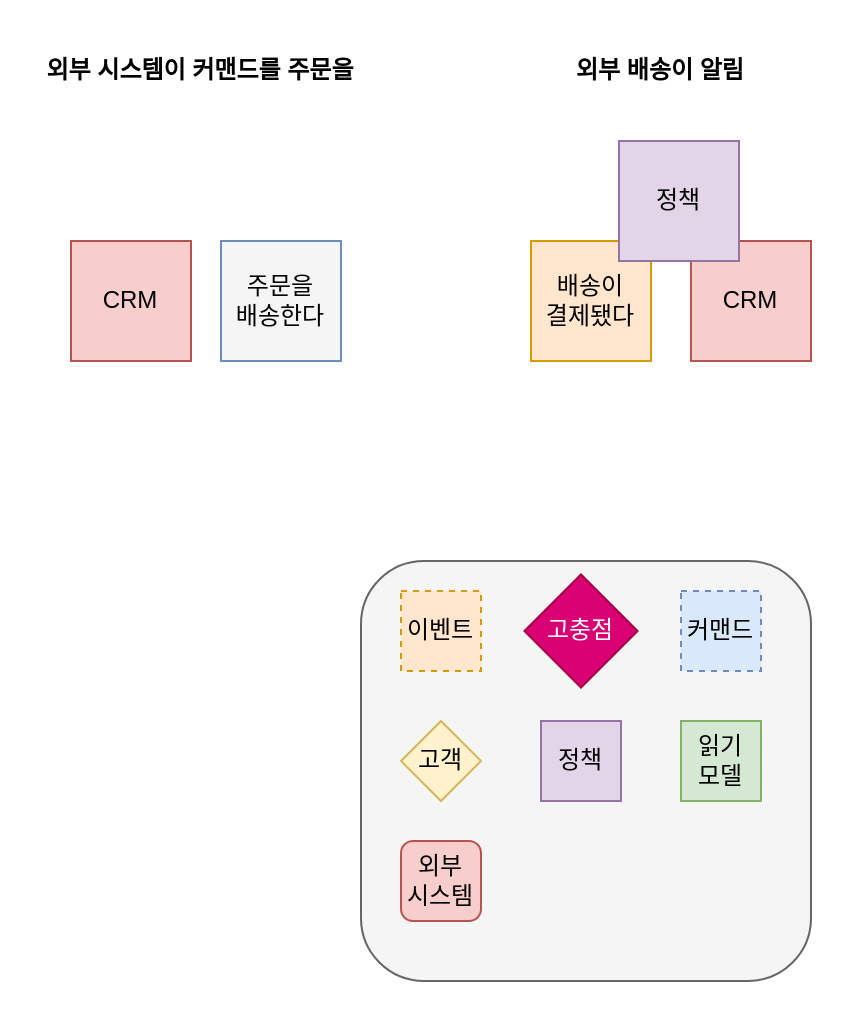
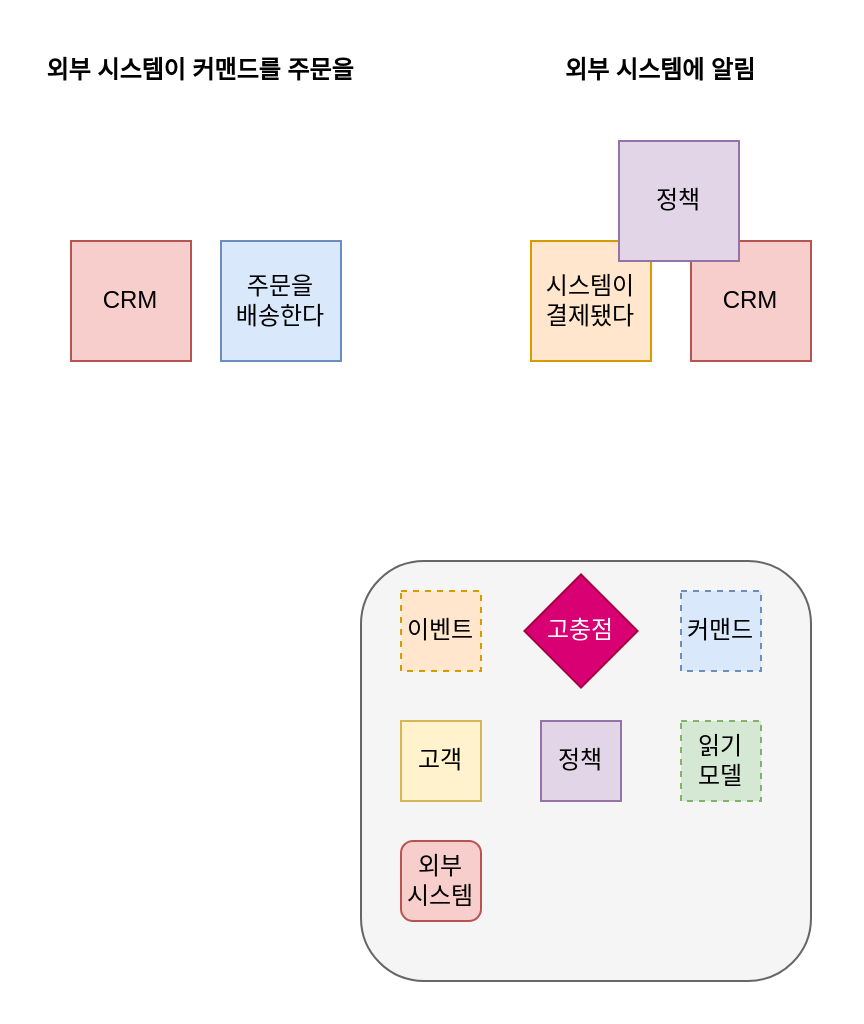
node "외부 배송이 알림": label "외부 배송이 알림" -> "외부 시스템에 알림"
node "주문을 배송한다": fillcolor #f5f5f5 -> #dae8fc
node "배송이 결제됐다": label "배송이 결제됐다" -> "시스템이 결제됐다"
node "고객": shape diamond -> rectangle
node "읽기 모델": style solid -> dashed
